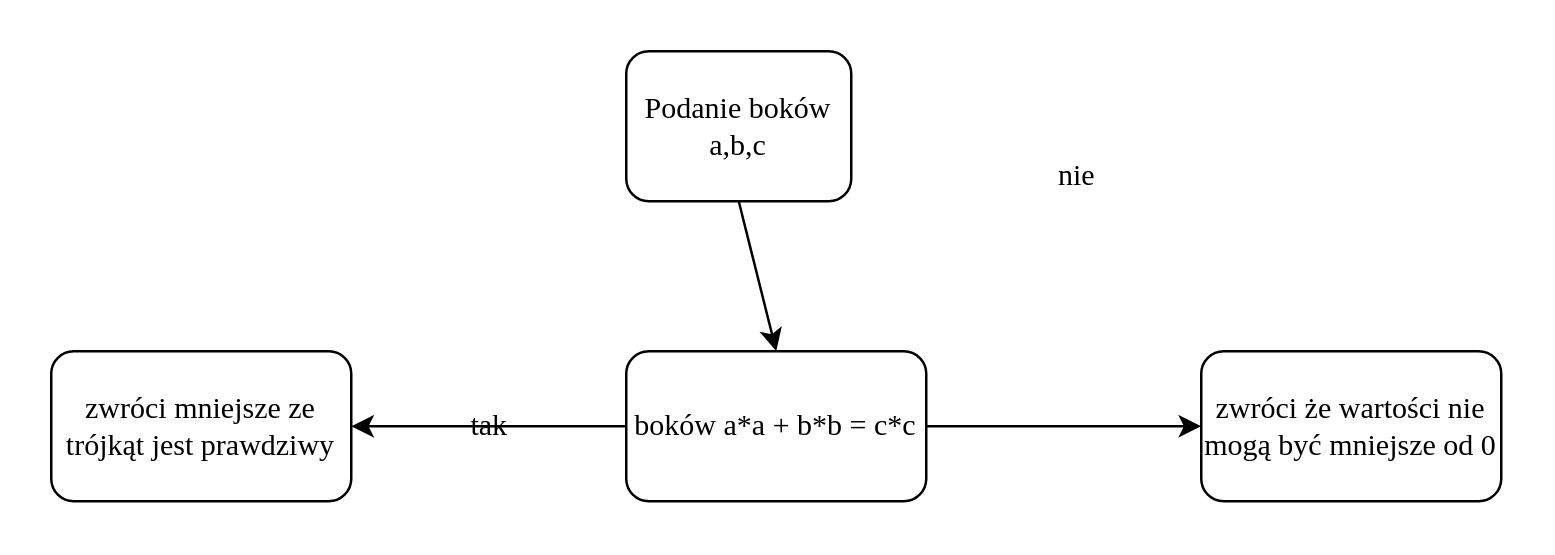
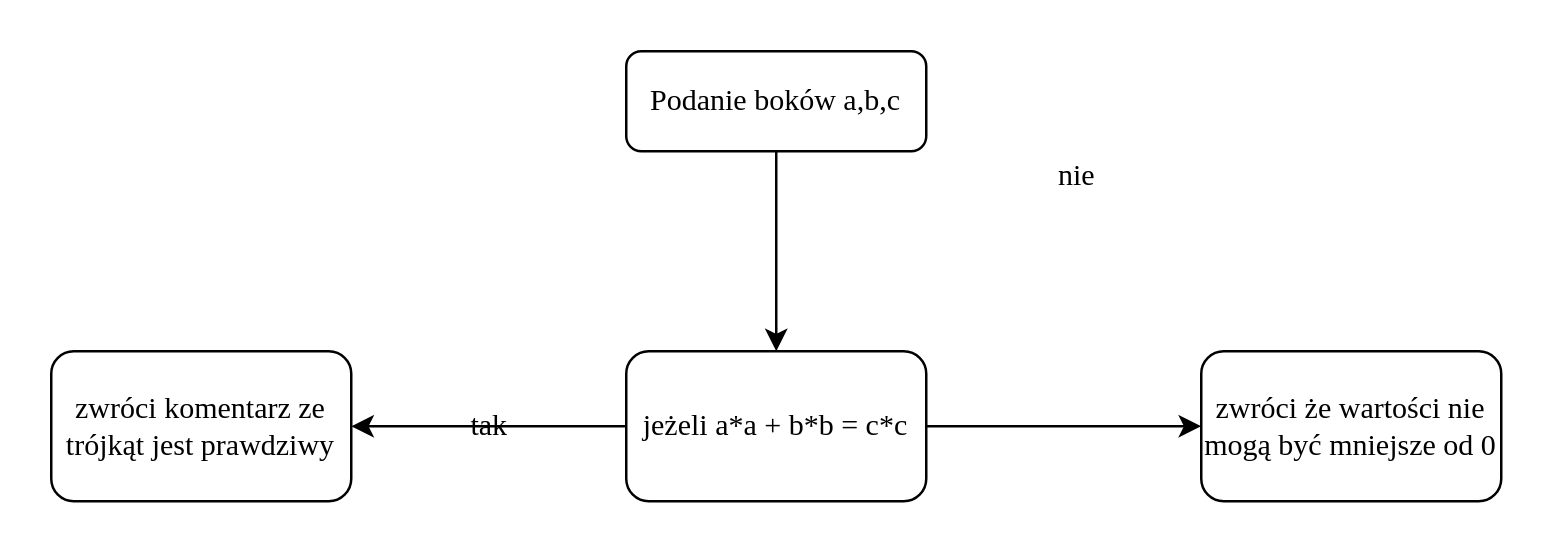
node "Podanie boków a,b,c": size 225x150 -> 300x100
node "zwróci mniejsze ze trójkąt jest prawdziwy": label "zwróci mniejsze ze trójkąt jest prawdziwy" -> "zwróci komentarz ze trójkąt jest prawdziwy"
node "boków a*a + b*b = c*c": label "boków a*a + b*b = c*c" -> "jeżeli a*a + b*b = c*c"
